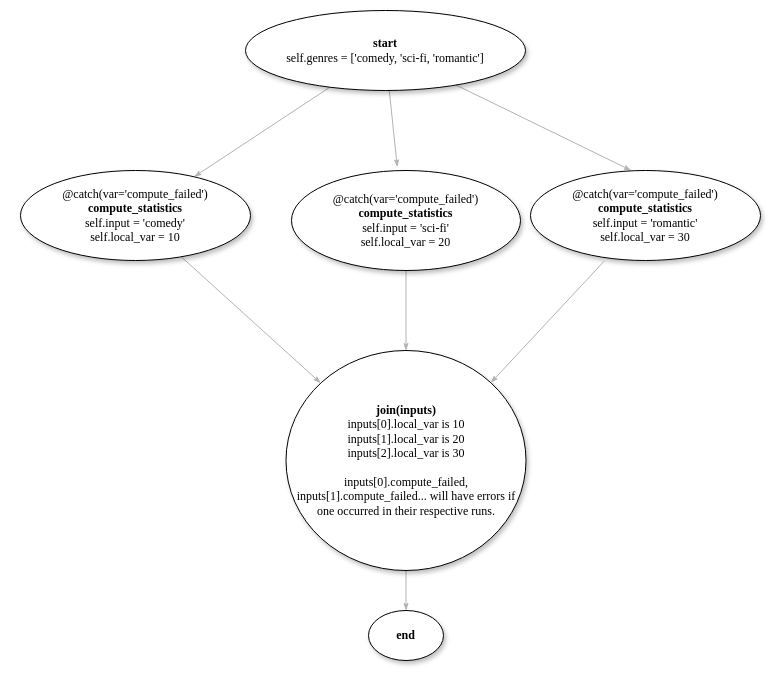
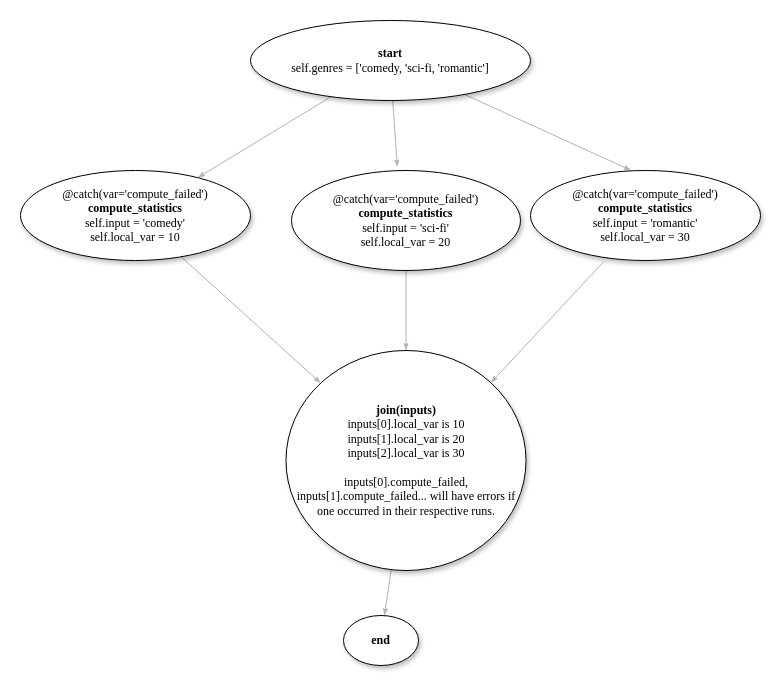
node "start self.genres = ['comedy, 'sci-fi, 'romantic']": moved (386, 51) -> (391, 61)
node "end": moved (406, 636) -> (381, 641)
